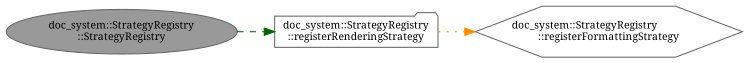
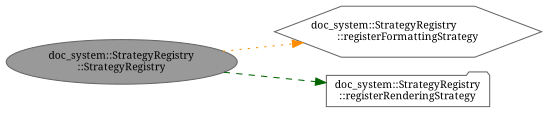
edge "doc_system::StrategyRegistry ::registerRenderingStrategy" -> "doc_system::StrategyRegistry ::registerFormattingStrategy": now "doc_system::StrategyRegistry ::StrategyRegistry" -> "doc_system::StrategyRegistry ::registerFormattingStrategy"
